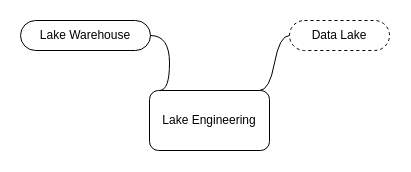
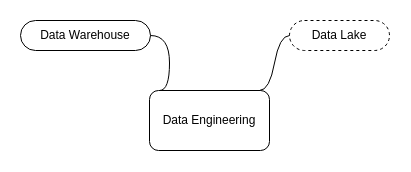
node "Lake Warehouse": label "Lake Warehouse" -> "Data Warehouse"
node "Lake Engineering": label "Lake Engineering" -> "Data Engineering"
